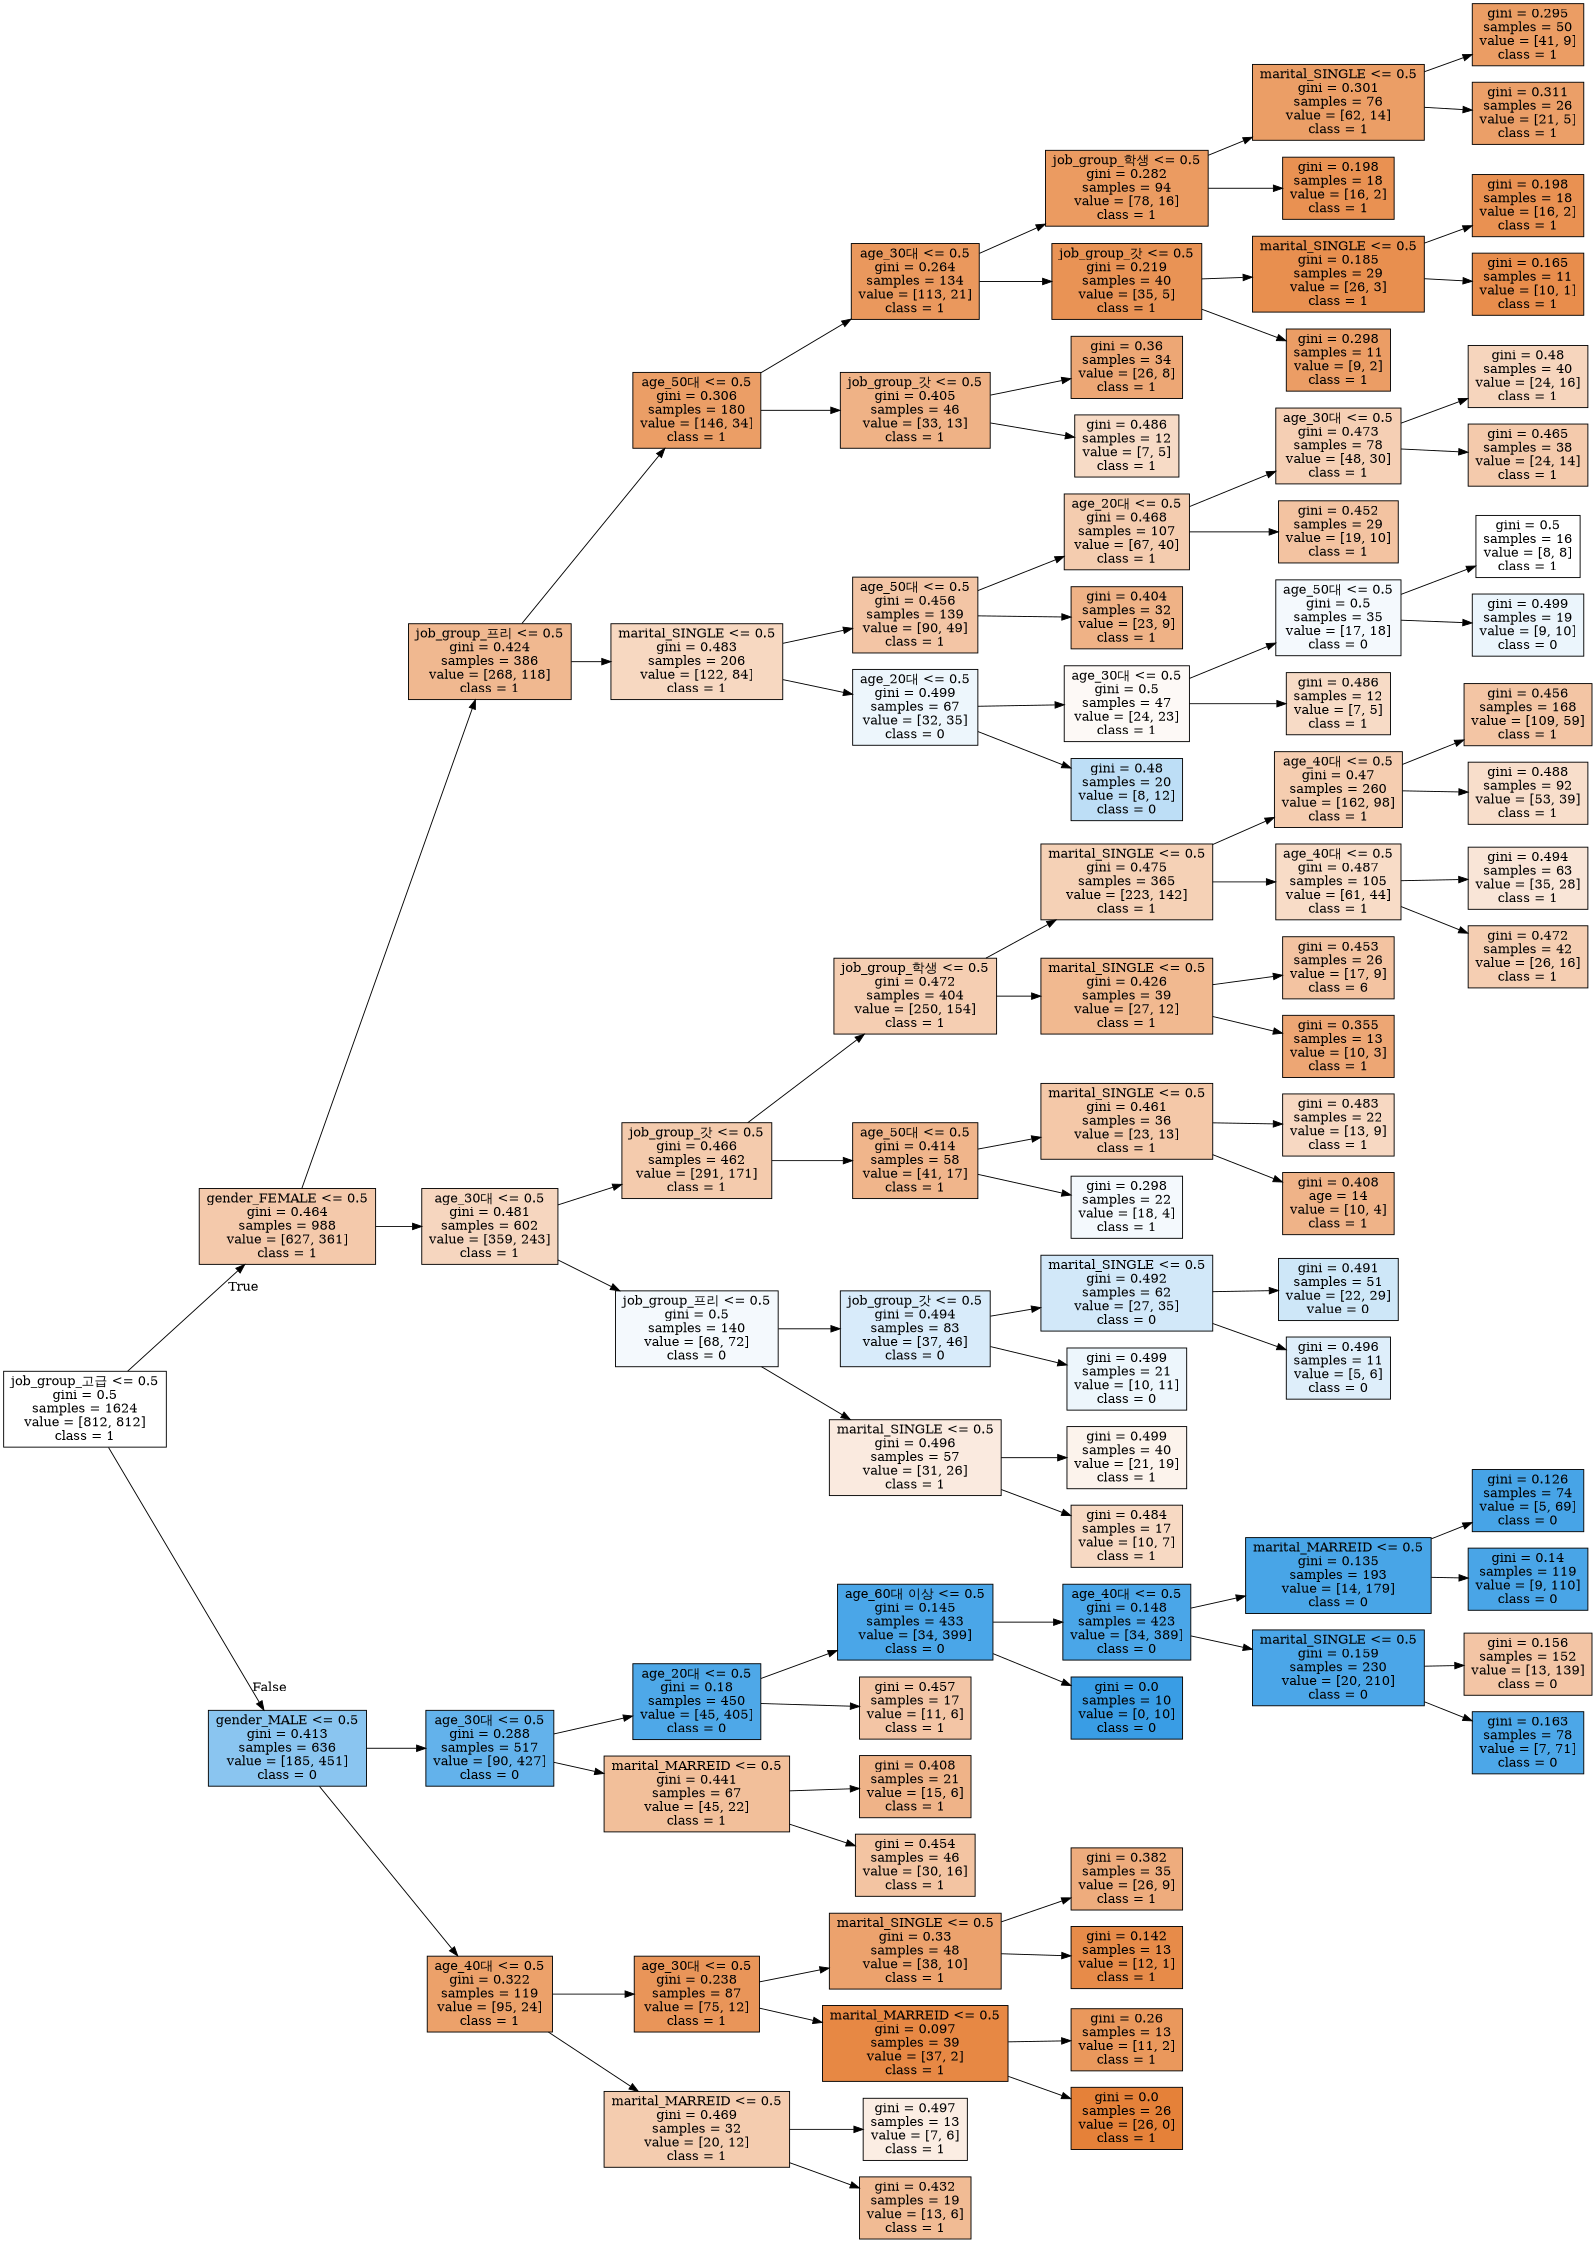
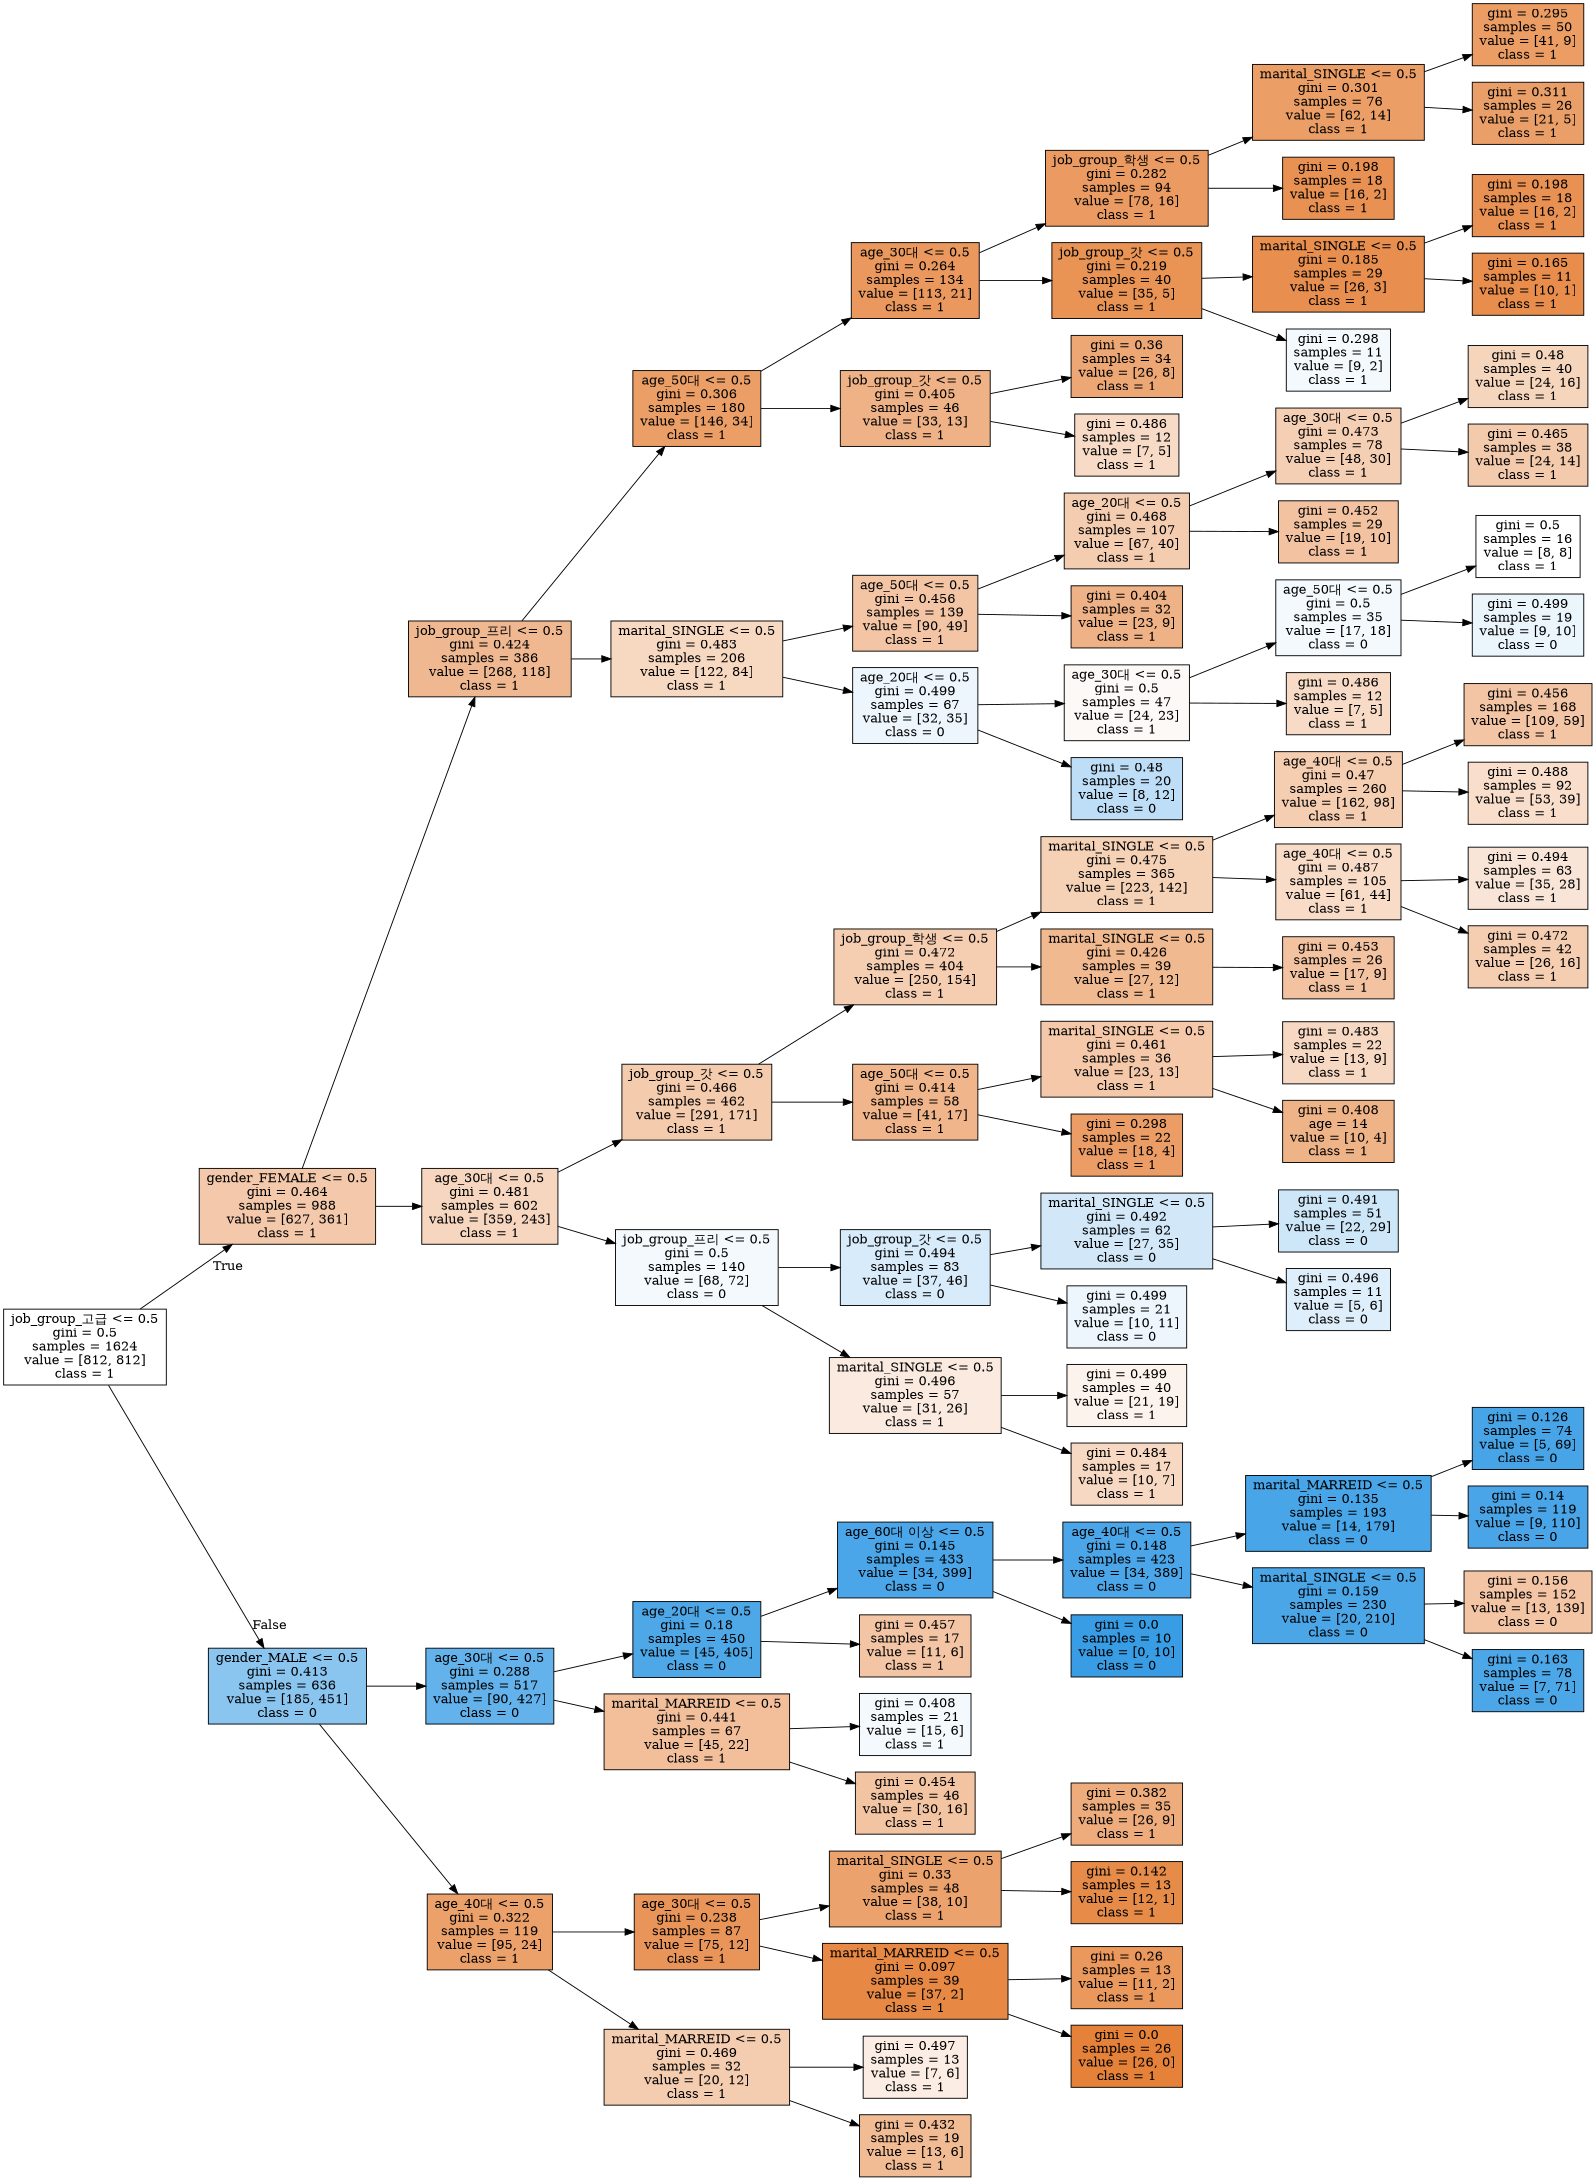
node "gini = 0.298 samples = 11 value = [9, 2] class = 1": fillcolor #e58139c6 -> #399de50e
node "gini = 0.453 samples = 26 value = [17, 9] class = 6": label "gini = 0.453 samples = 26 value = [17, 9] class = 6" -> "gini = 0.453 samples = 26 value = [17, 9] class = 1"
node "gini = 0.355 samples = 13 value = [10, 3] class = 1": removed
node "gini = 0.298 samples = 22 value = [18, 4] class = 1": fillcolor #399de50e -> #e58139c6
node "gini = 0.491 samples = 51 value = [22, 29] value = 0": label "gini = 0.491 samples = 51 value = [22, 29] value = 0" -> "gini = 0.491 samples = 51 value = [22, 29] class = 0"
node "gini = 0.408 samples = 21 value = [15, 6] class = 1": fillcolor #e5813999 -> #399de50e
